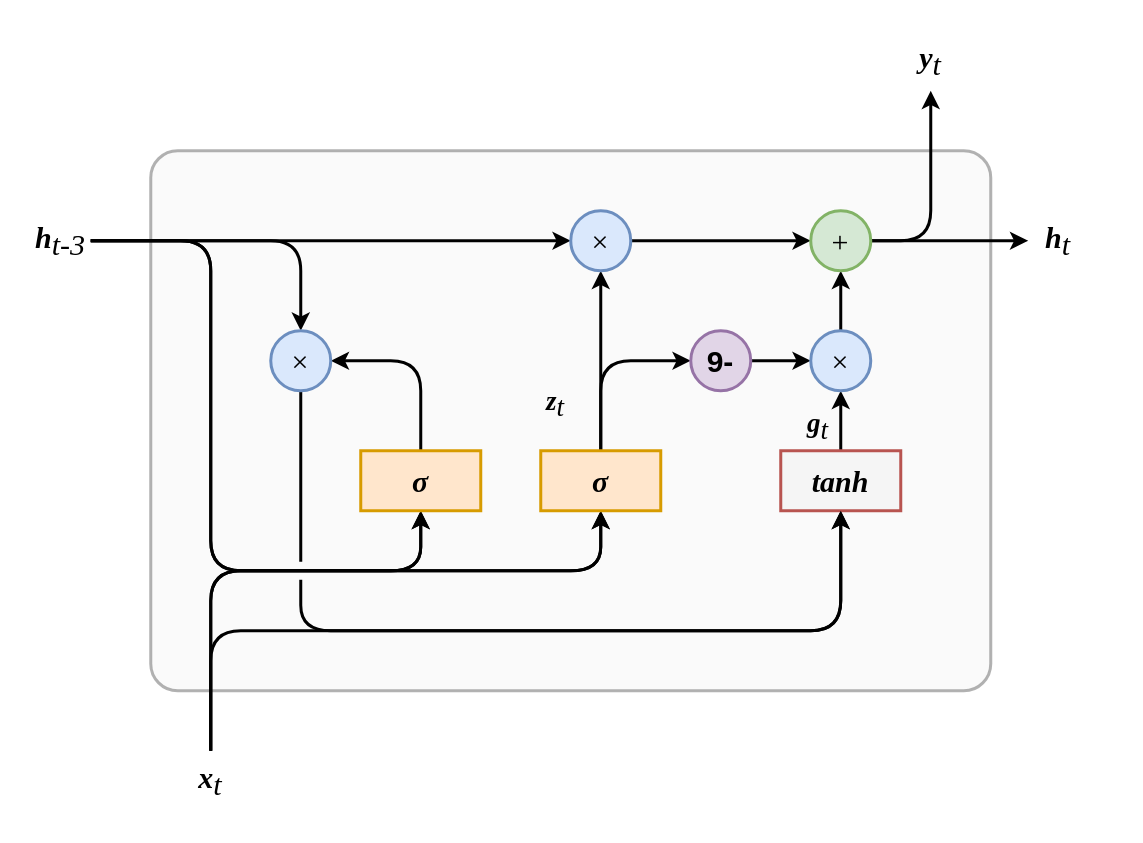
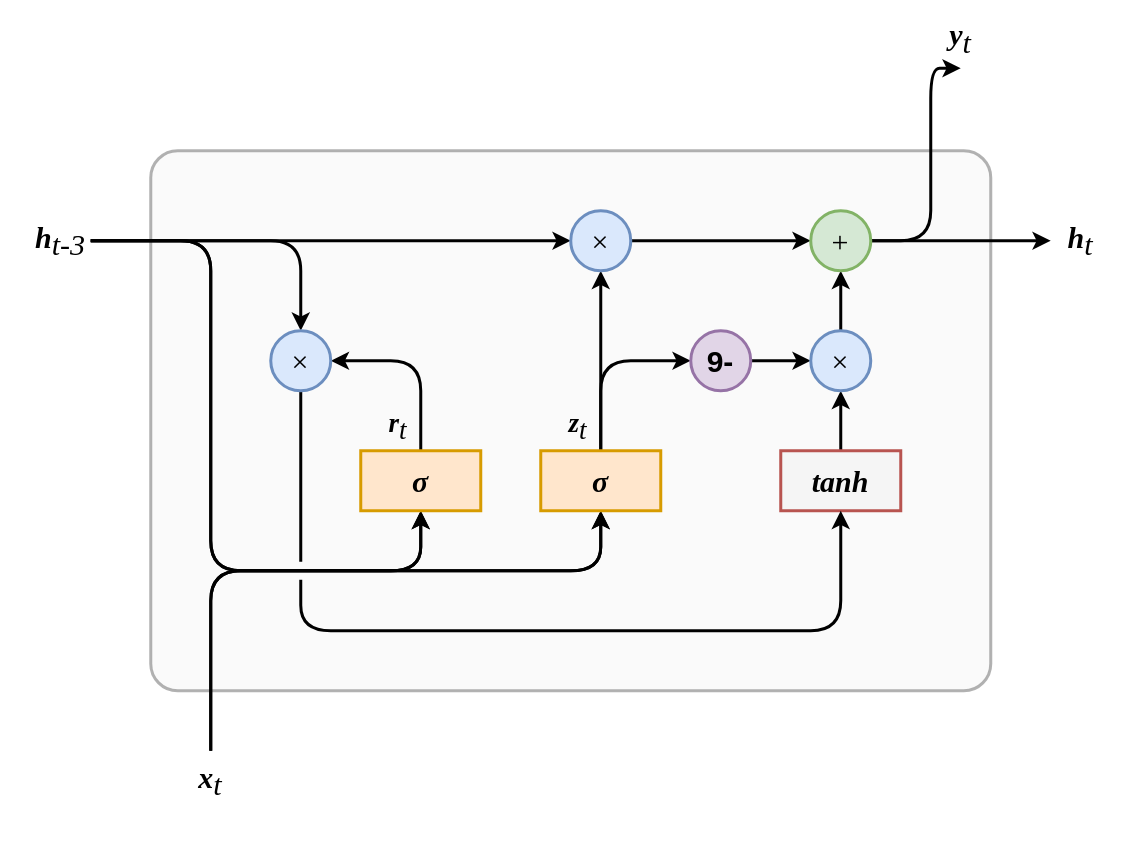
node "yt": moved (931, 61) -> (961, 38)
node "ht": moved (1058, 241) -> (1081, 241)
node "zt": moved (556, 406) -> (578, 428)
node "rt": added
node "gt": removed
edge "xt" -> "tanh": removed
